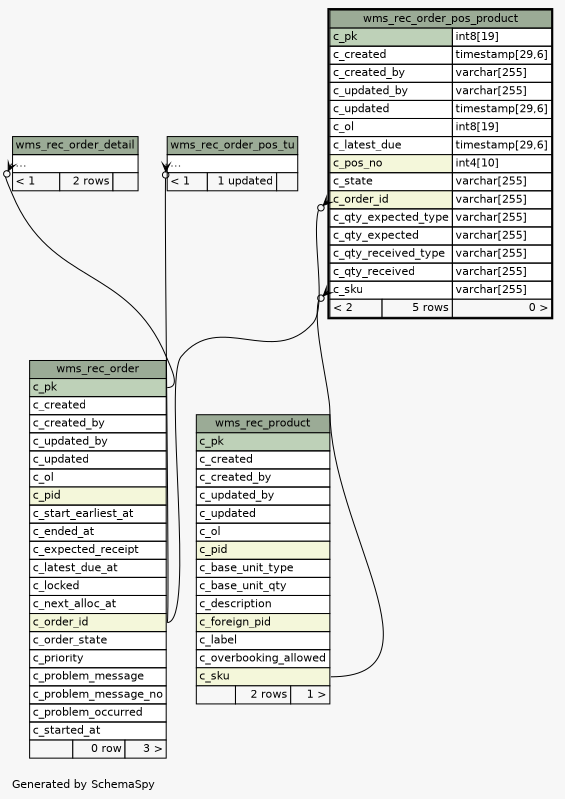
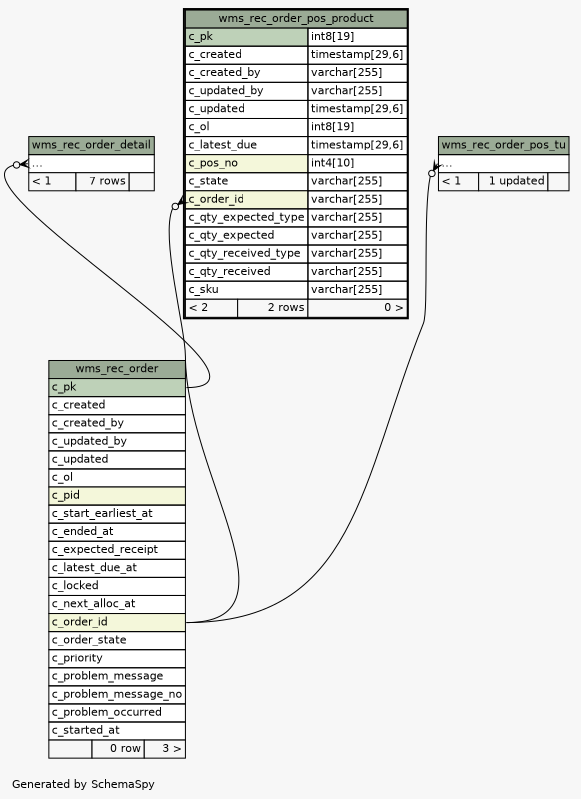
node "wms_rec_order_detail": text "2 rows" -> "7 rows"
node "wms_rec_order_pos_product": text "5 rows" -> "2 rows"
node "wms_rec_product": removed
